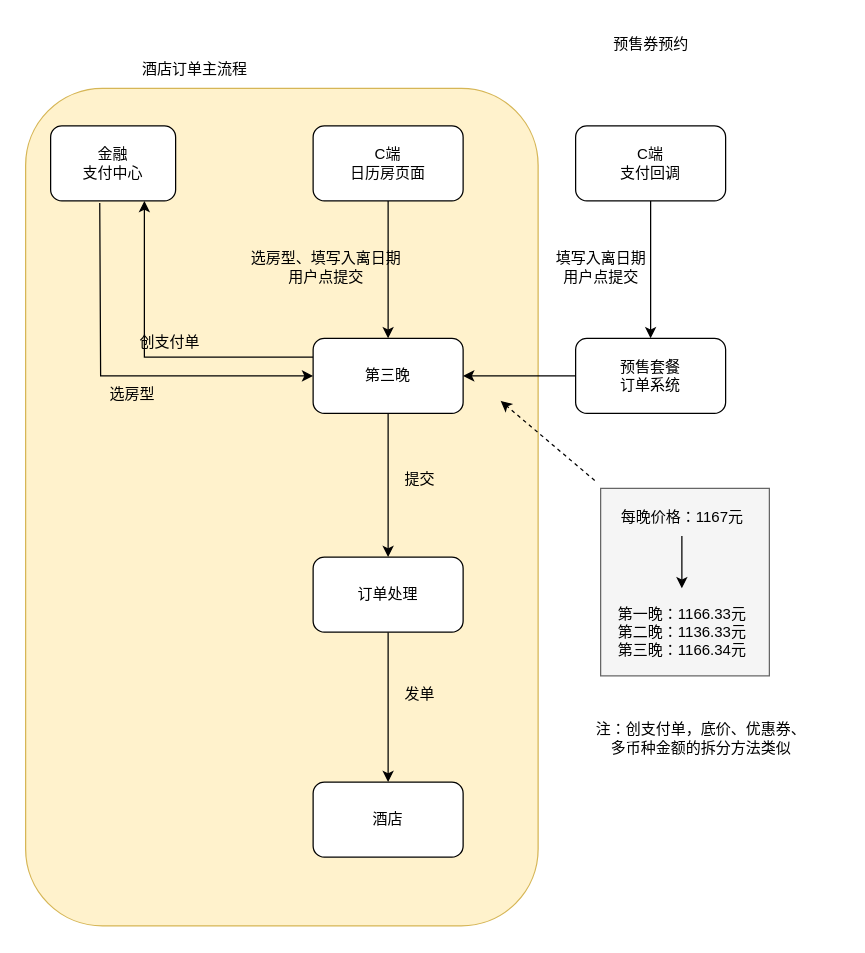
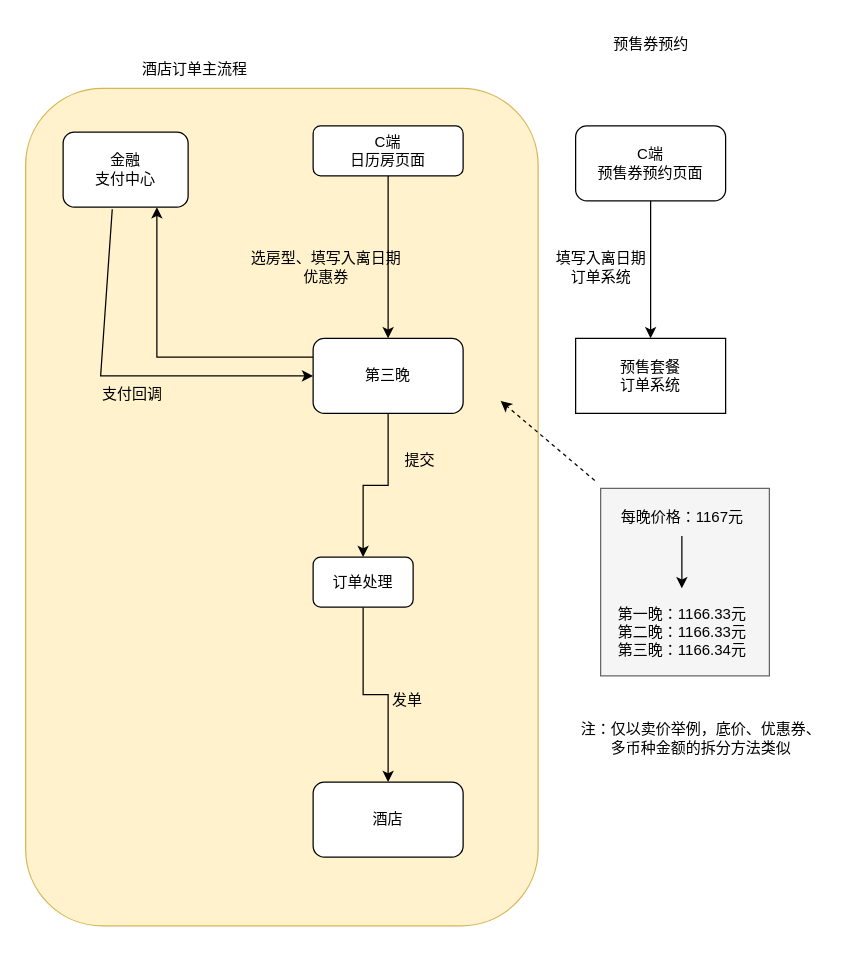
node "金融 支付中心": moved (113, 163) -> (126, 169)
node "C端 日历房页面": size 150x75 -> 150x50
node "C端 支付回调": label "C端 支付回调" -> "C端 预售券预约页面"
node "选房型、填写入离日期 用户点提交": label "选房型、填写入离日期 用户点提交" -> "选房型、填写入离日期 优惠券"
node "填写入离日期 用户点提交": label "填写入离日期 用户点提交" -> "填写入离日期 订单系统"
node "创支付单": removed
edge "预售套餐 订单系统" -> "第三晚": removed
node "预售套餐 订单系统": shape rounded rectangle -> rectangle
node "选房型": label "选房型" -> "支付回调"
node "提交": moved (419, 479) -> (419, 461)
node "订单处理": size 150x75 -> 100x50
node "第一晚：1166.33元 第二晚：1136.33元 第三晚：1166.34元": label "第一晚：1166.33元 第二晚：1136.33元 第三晚：1166.34元" -> "第一晚：1166.33元 第二晚：1166.33元 第三晚：1166.34元"
node "发单": moved (419, 694) -> (407, 701)
node "注：创支付单，底价、优惠券、 多币种金额的拆分方法类似": label "注：创支付单，底价、优惠券、 多币种金额的拆分方法类似" -> "注：仅以卖价举例，底价、优惠券、 多币种金额的拆分方法类似"
